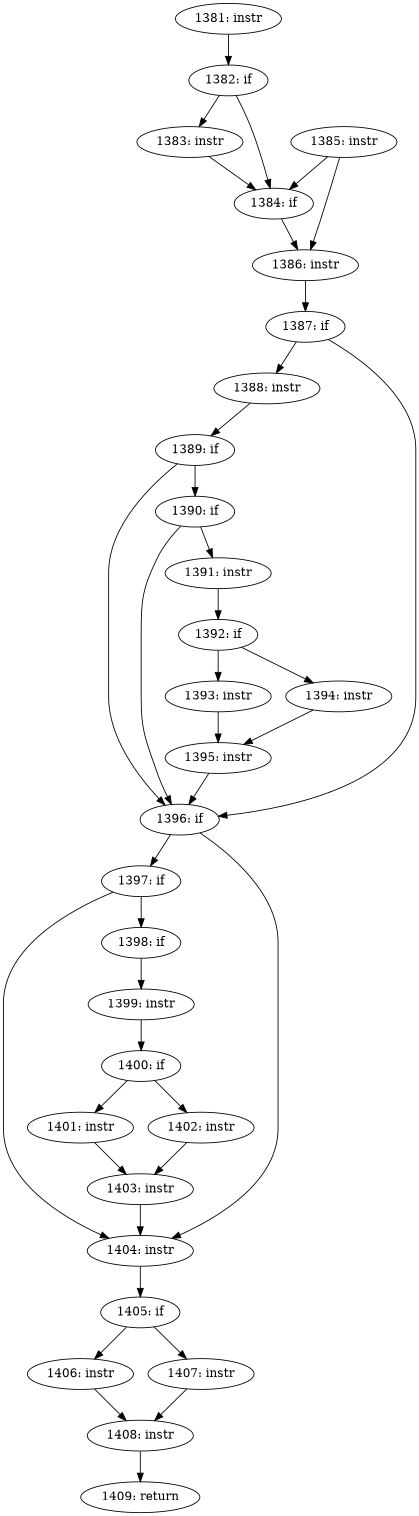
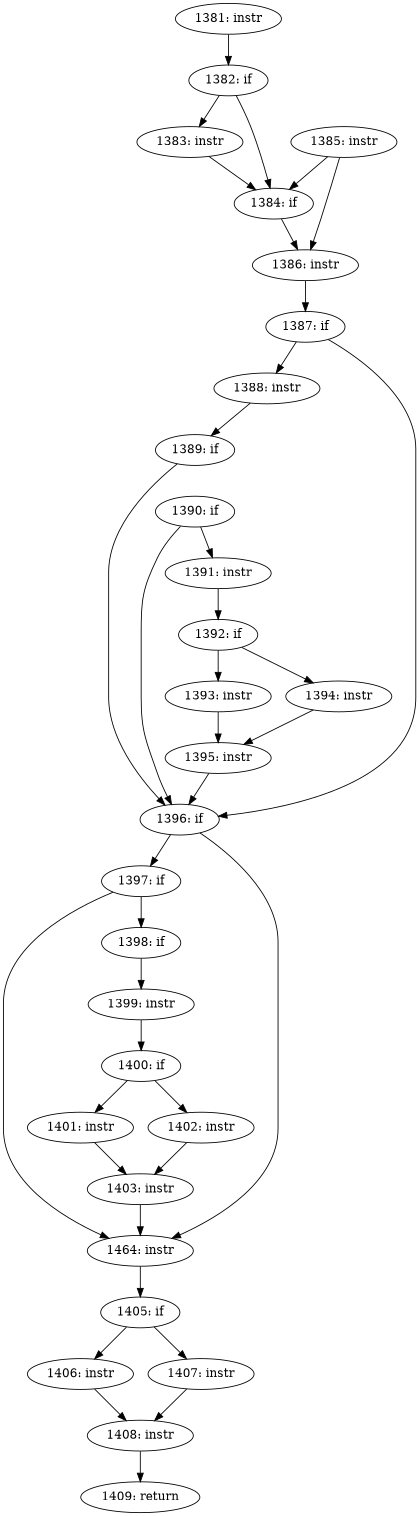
edge "1389: if" -> "1390: if": removed
node "1404: instr": label "1404: instr" -> "1464: instr"
